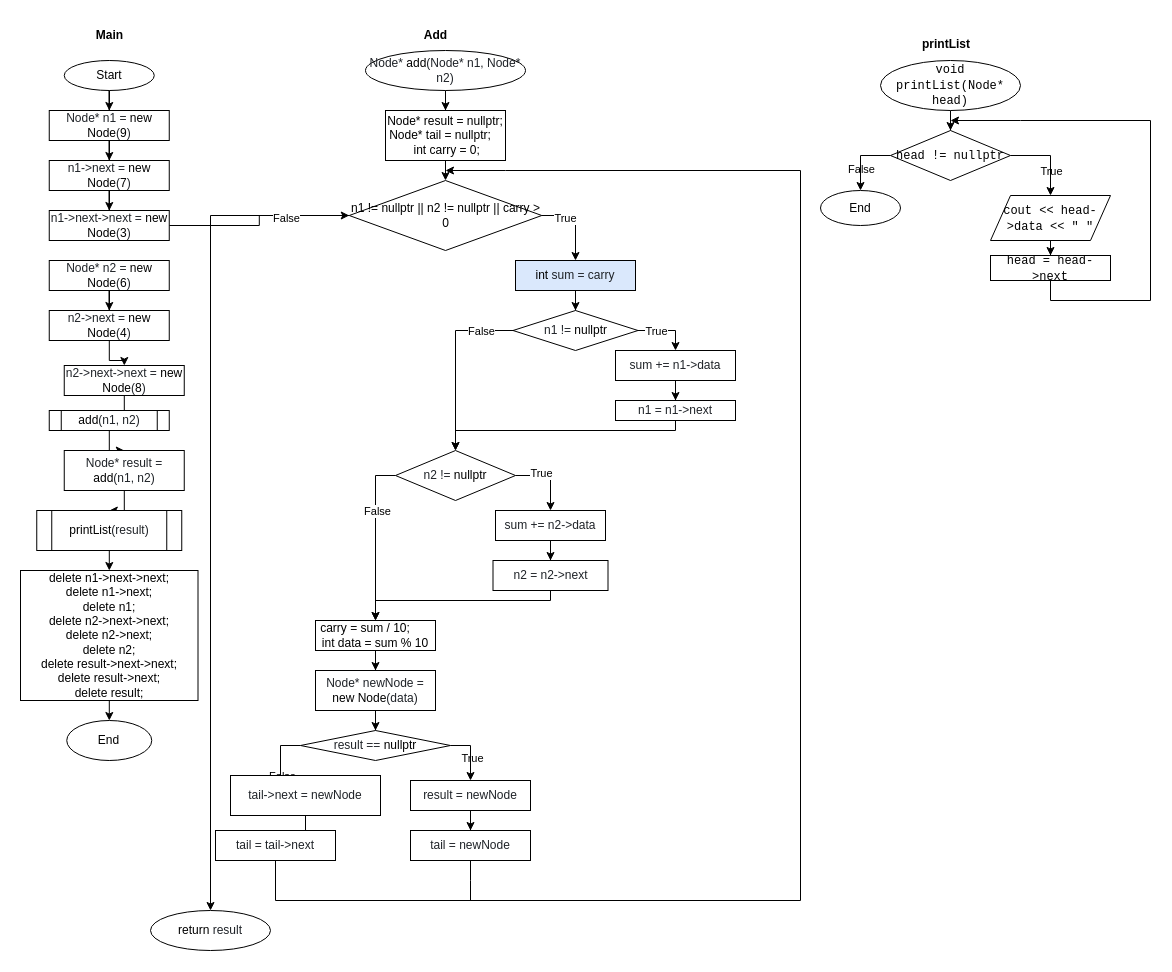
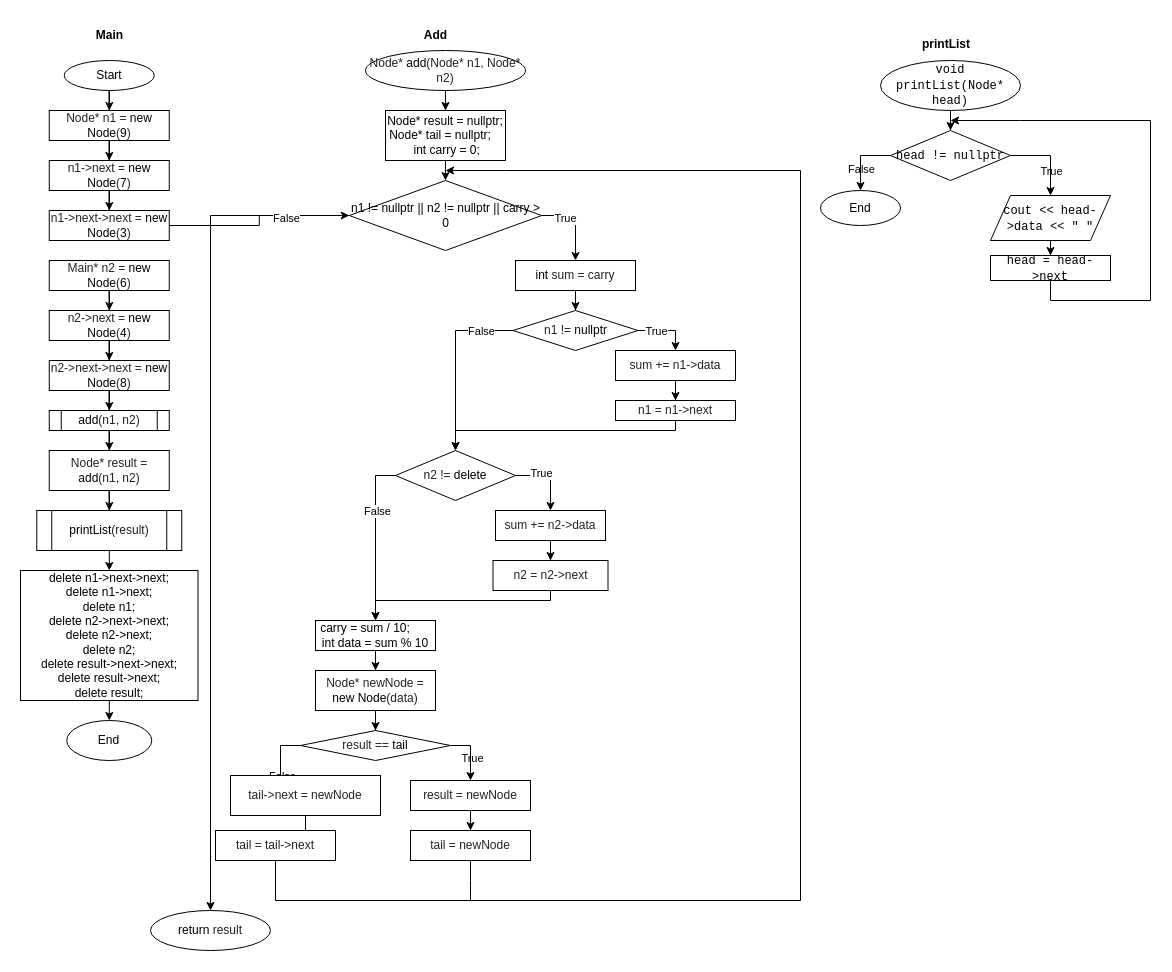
node "Node* n2 = new Node(6)": label "Node* n2 = new Node(6)" -> "Main* n2 = new Node(6)"
node "int sum = carry": fillcolor #dae8fc -> #ffffff
node "n2->next->next = new Node(8)": moved (124, 381) -> (109, 376)
node "Node* result = add(n1, n2)": moved (124, 471) -> (109, 471)
node "n2 != nullptr": label "n2 != nullptr" -> "n2 != delete"
node "result == nullptr": label "result == nullptr" -> "result == tail"
